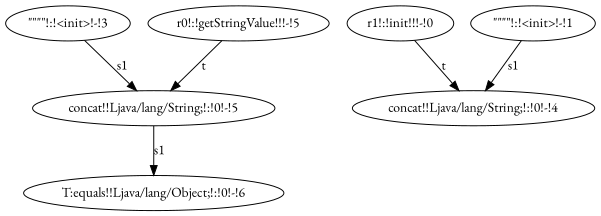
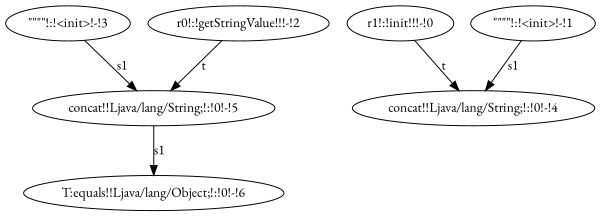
node "r0!:!getStringValue!!!-!5": label "r0!:!getStringValue!!!-!5" -> "r0!:!getStringValue!!!-!2"
